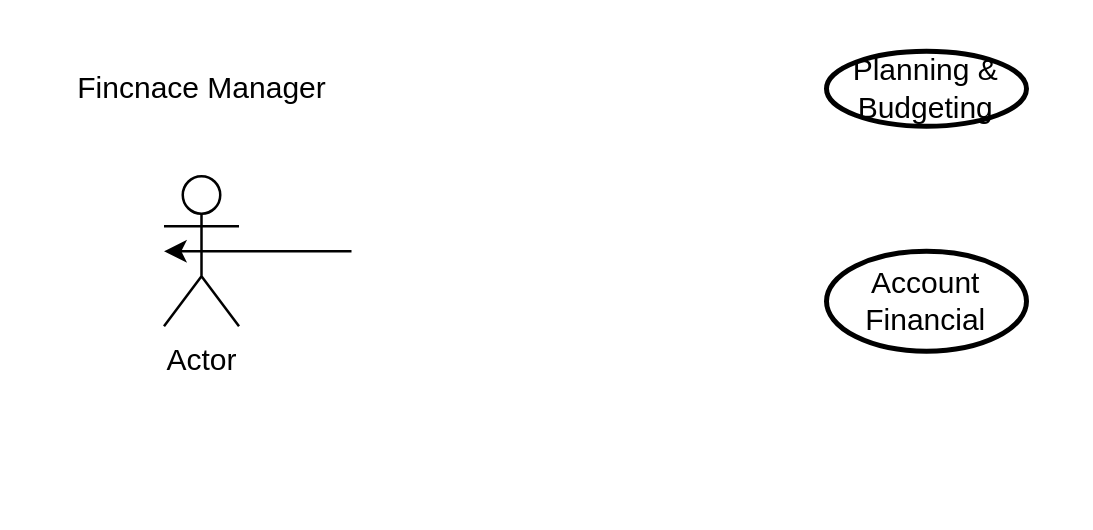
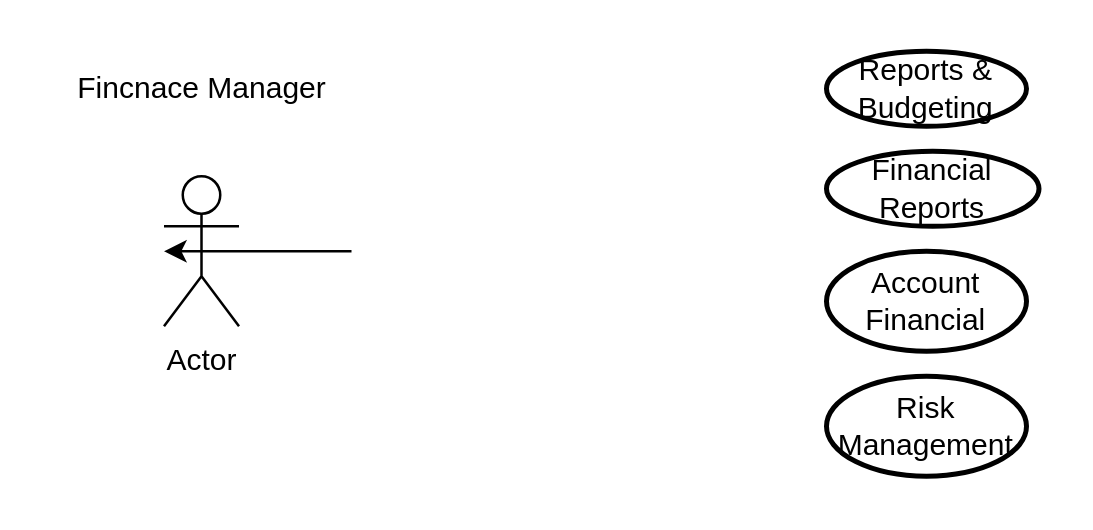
node "Planning & Budgeting": label "Planning & Budgeting" -> "Reports & Budgeting"
node "Financial Reports": added
node "Risk Management": added
